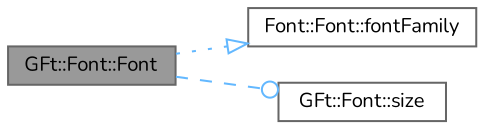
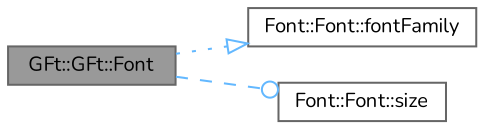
node "GFt::Font::Font": label "GFt::Font::Font" -> "GFt::GFt::Font"
node "GFt::Font::size": label "GFt::Font::size" -> "Font::Font::size"
